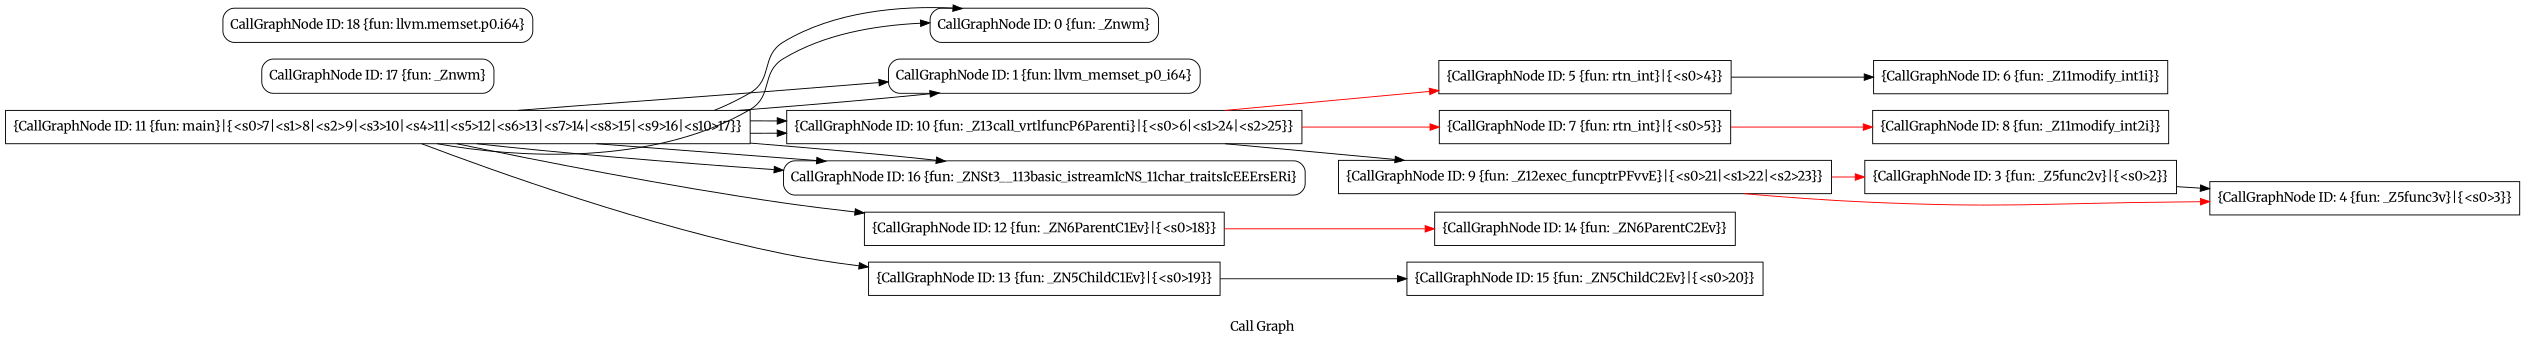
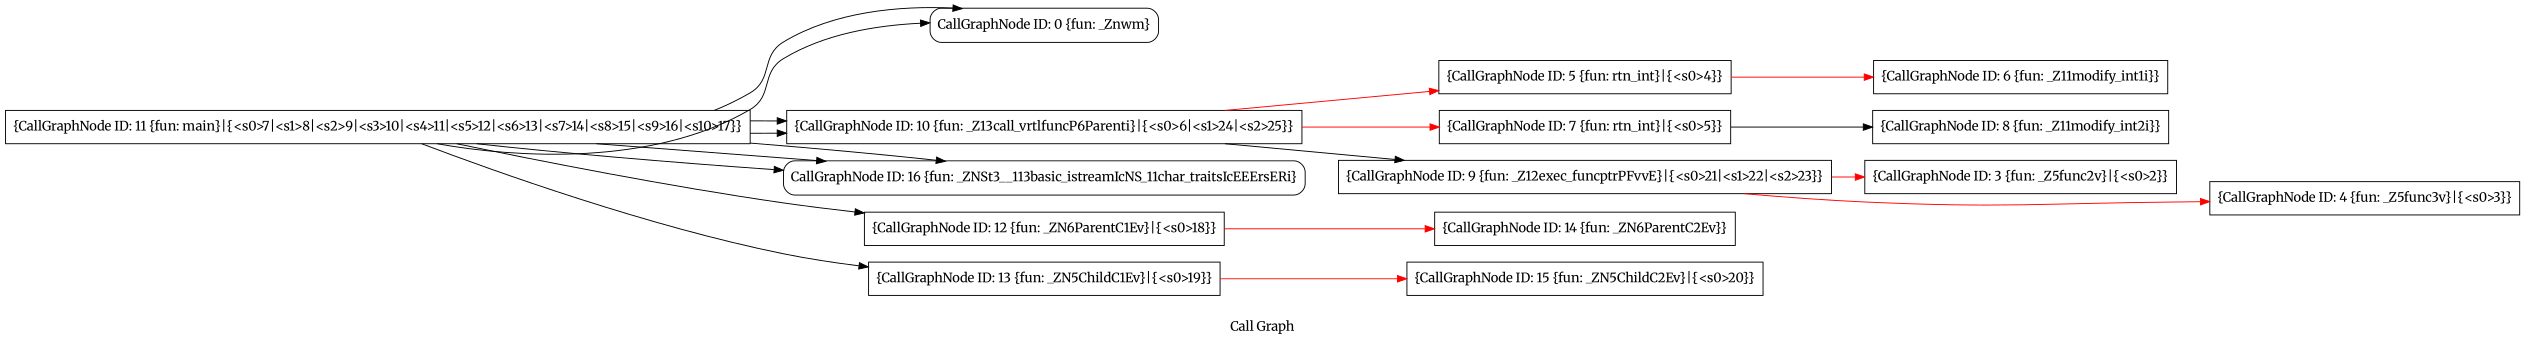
node "CallGraphNode ID: 18 {fun: llvm.memset.p0.i64}": removed
node "CallGraphNode ID: 17 {fun: _Znwm}": removed
node "CallGraphNode ID: 1 {fun: llvm_memset_p0_i64}": removed
edge "{CallGraphNode ID: 5 {fun: rtn_int}|{<s0>4}}" -> "{CallGraphNode ID: 6 {fun: _Z11modify_int1i}}": color black -> red
edge "{CallGraphNode ID: 7 {fun: rtn_int}|{<s0>5}}" -> "{CallGraphNode ID: 8 {fun: _Z11modify_int2i}}": color red -> black
edge "{CallGraphNode ID: 3 {fun: _Z5func2v}|{<s0>2}}" -> "{CallGraphNode ID: 4 {fun: _Z5func3v}|{<s0>3}}": removed
edge "{CallGraphNode ID: 13 {fun: _ZN5ChildC1Ev}|{<s0>19}}" -> "{CallGraphNode ID: 15 {fun: _ZN5ChildC2Ev}|{<s0>20}}": color black -> red
